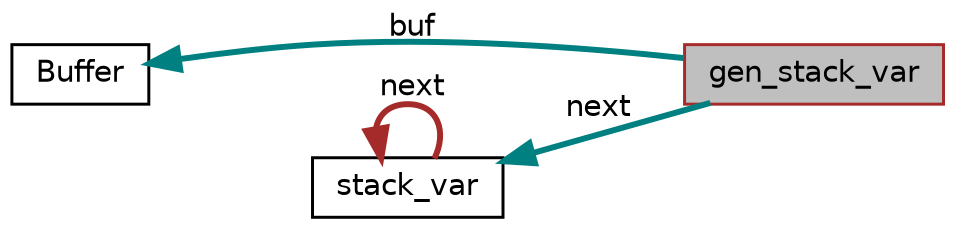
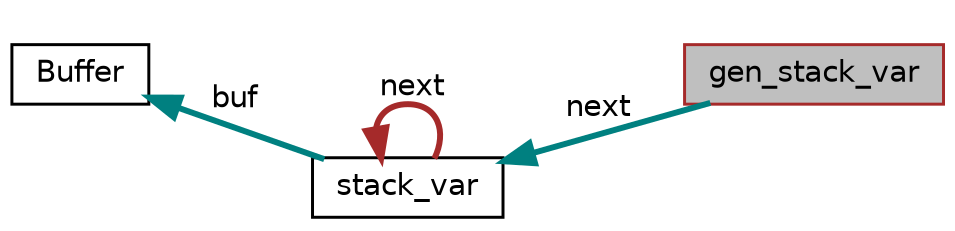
edge "gen_stack_var" -> "Buffer": now "stack_var" -> "Buffer"
